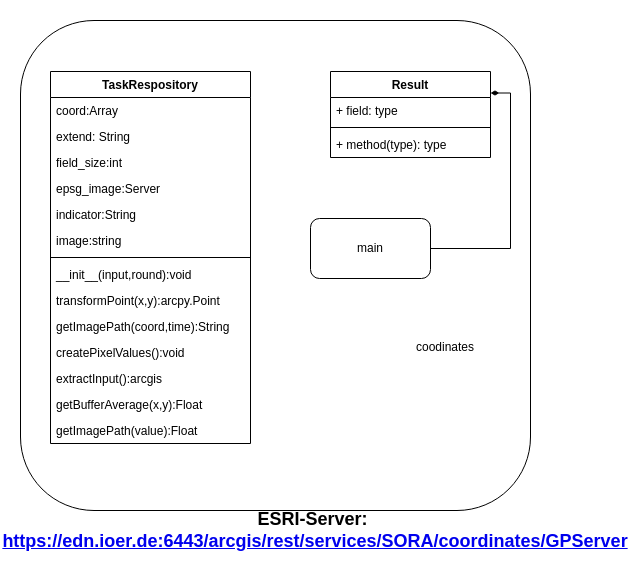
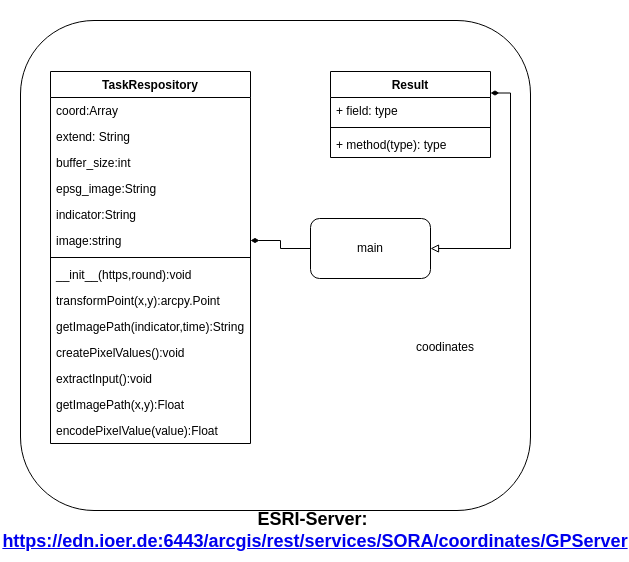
node "field_size:int": label "field_size:int" -> "buffer_size:int"
node "epsg_image:Server": label "epsg_image:Server" -> "epsg_image:String"
edge "main" -> "image:string": added
edge "main" -> "Result": arrowhead none -> block
node "__init__(input,round):void": label "__init__(input,round):void" -> "__init__(https,round):void"
node "getImagePath(coord,time):String": label "getImagePath(coord,time):String" -> "getImagePath(indicator,time):String"
node "extractInput():arcgis": label "extractInput():arcgis" -> "extractInput():void"
node "getBufferAverage(x,y):Float": label "getBufferAverage(x,y):Float" -> "getImagePath(x,y):Float"
node "getImagePath(value):Float": label "getImagePath(value):Float" -> "encodePixelValue(value):Float"
